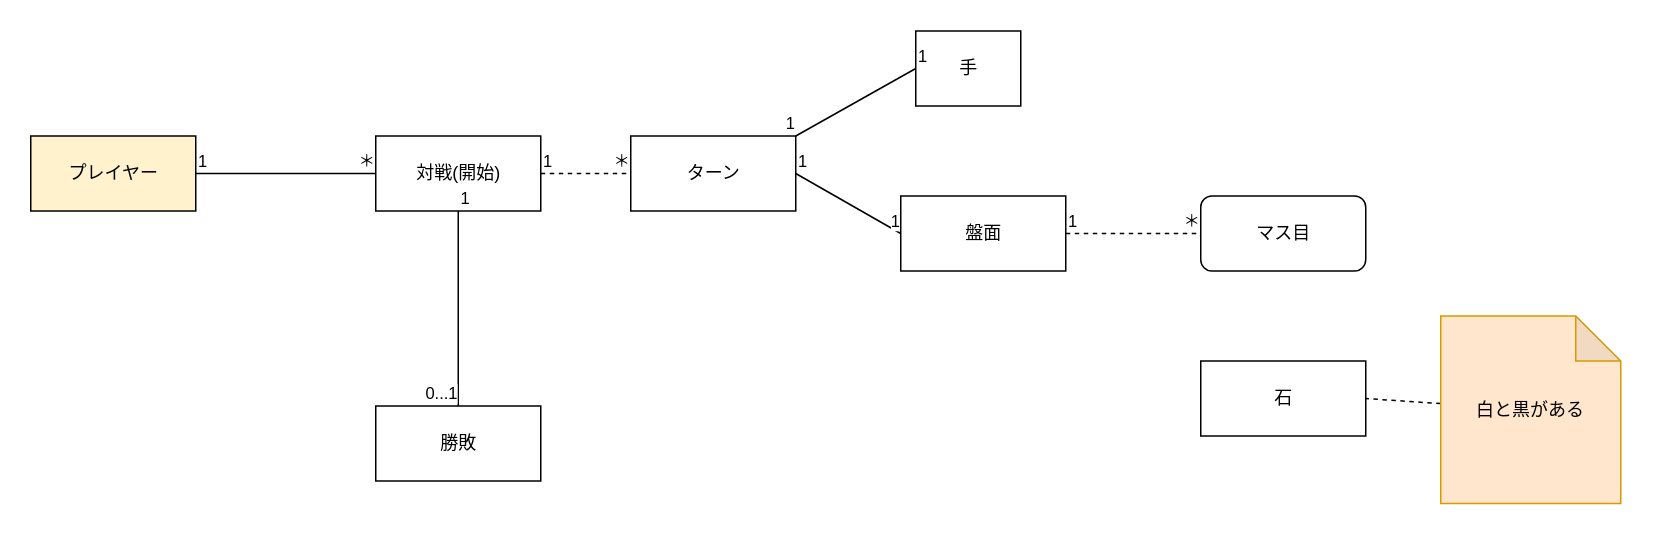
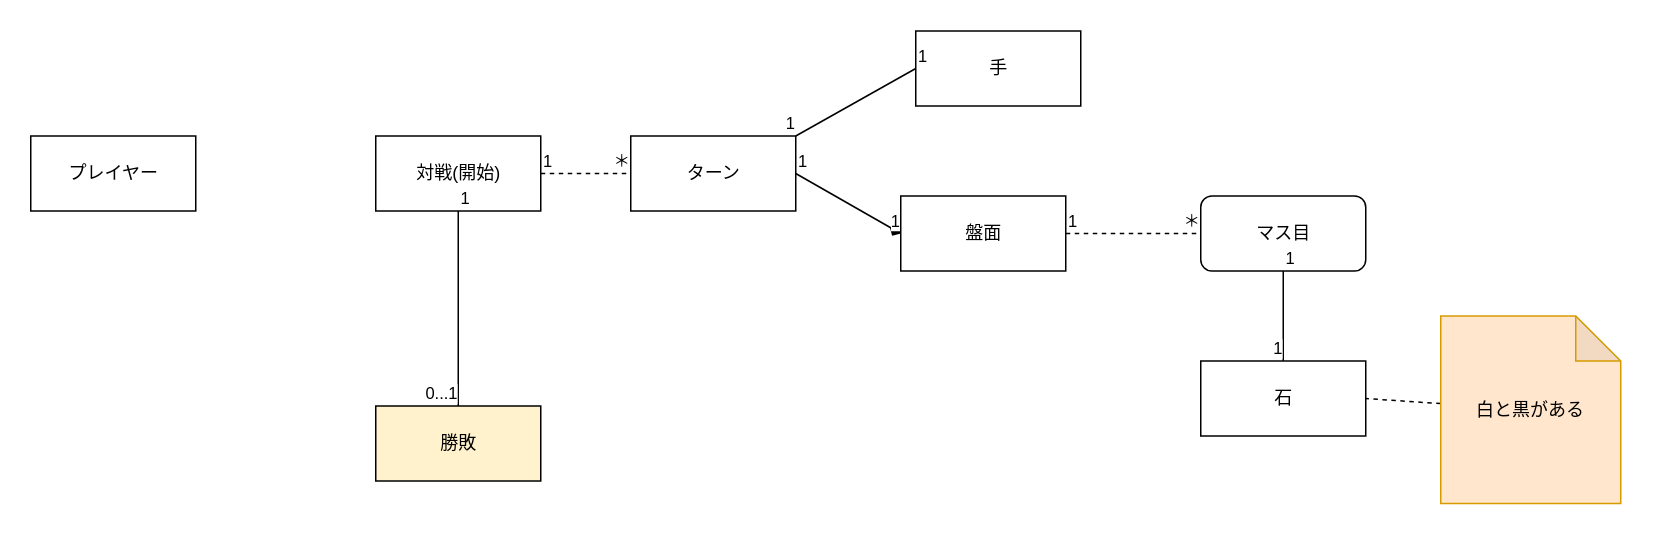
node "手": size 105x75 -> 165x75
node "プレイヤー": fillcolor #fff2cc -> #ffffff
edge "プレイヤー" -- "対戦(開始)": removed, labels "1", "＊"
edge "ターン" -- "盤面": arrowhead none -> diamond
edge "マス目" -- "石": added, labels "1", "1"
node "勝敗": fillcolor #ffffff -> #fff2cc
